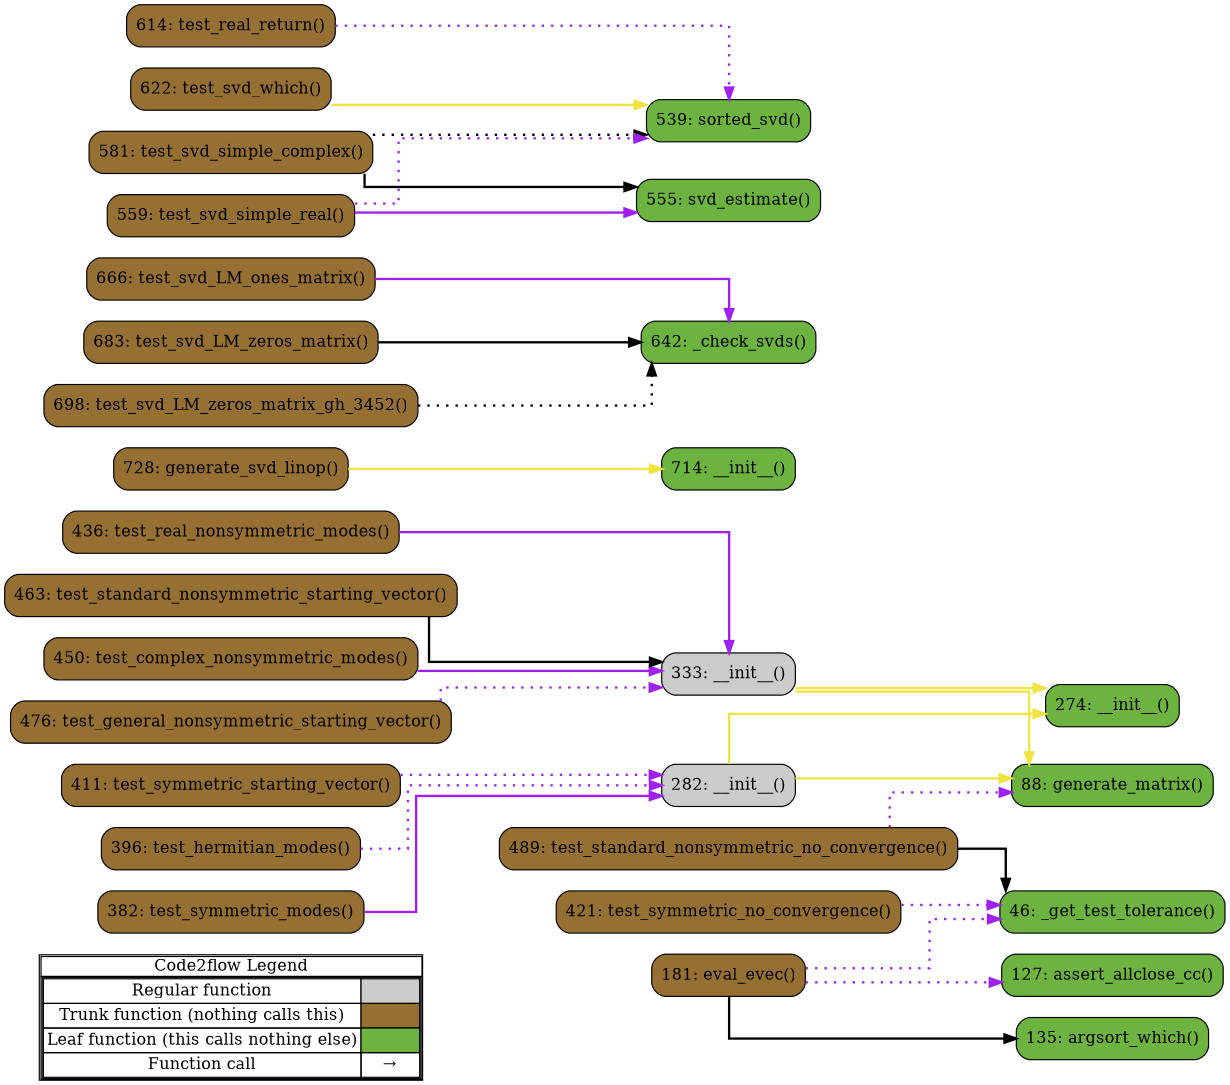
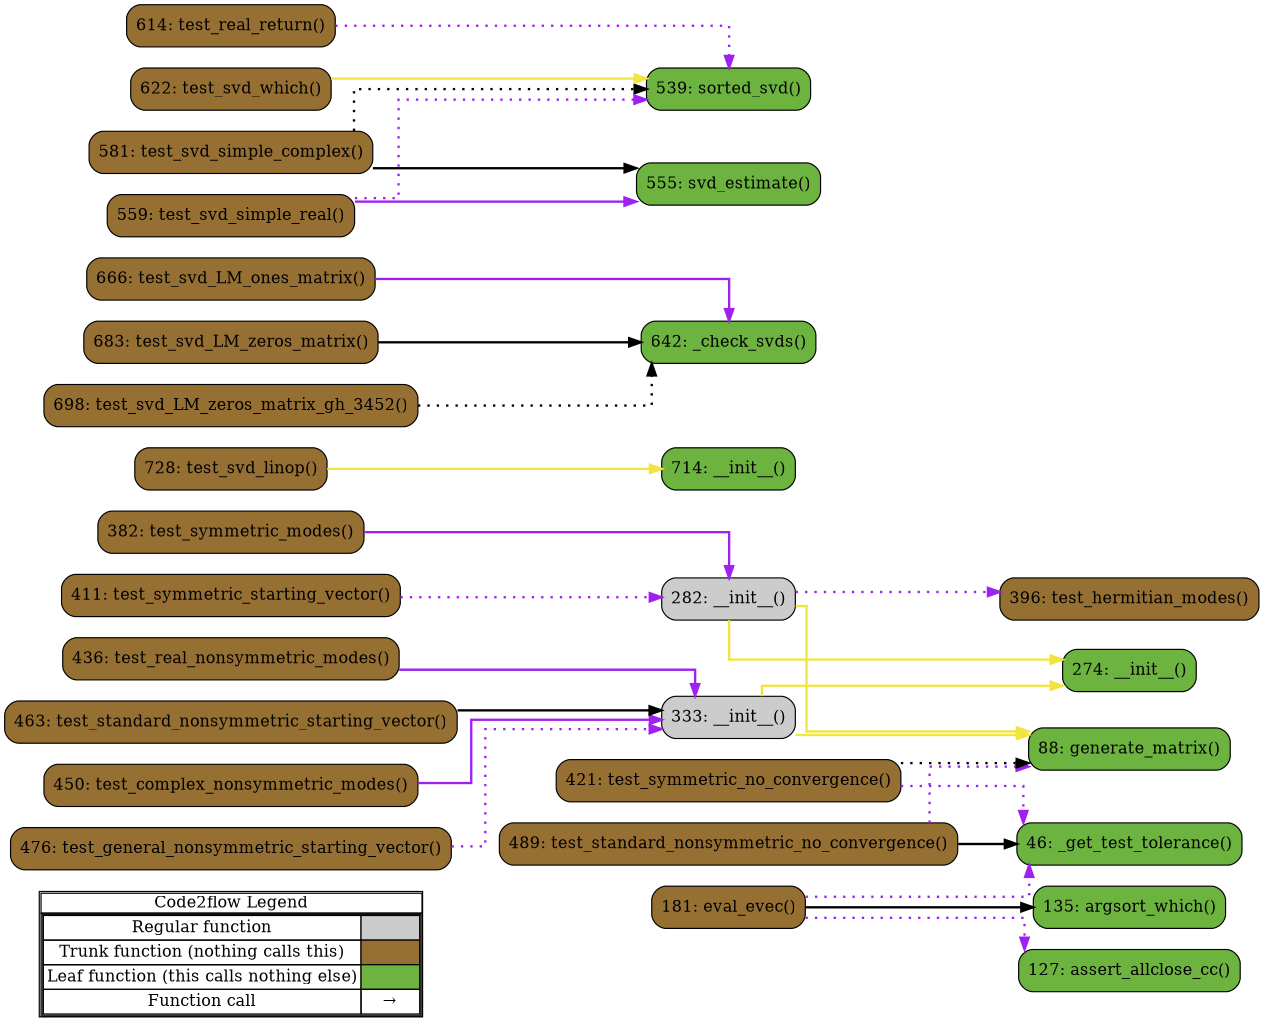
node "728: generate_svd_linop()": label "728: generate_svd_linop()" -> "728: test_svd_linop()"
edge "421: test_symmetric_no_convergence()" -> "88: generate_matrix()": added
edge "396: test_hermitian_modes()" -> "282: __init__()": reversed
